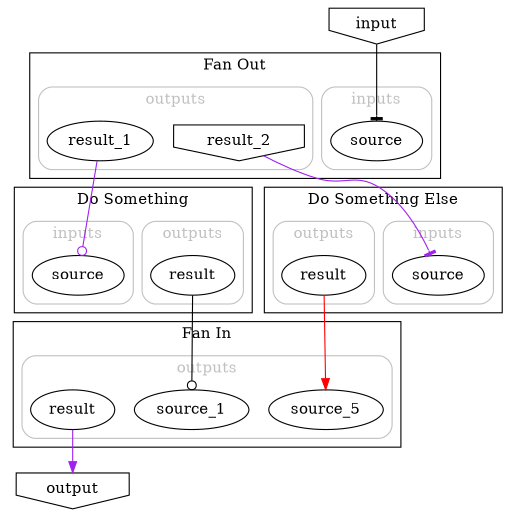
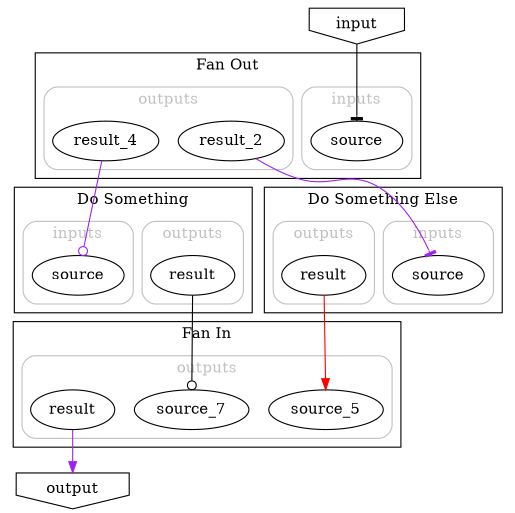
node "result_1": label "result_1" -> "result_4"
node "result_2": shape invhouse -> ellipse
node "source_1": label "source_1" -> "source_7"
